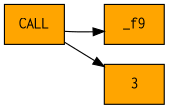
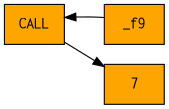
edge "CALL" -> "_f9": reversed
node "3": label "3" -> "7"
